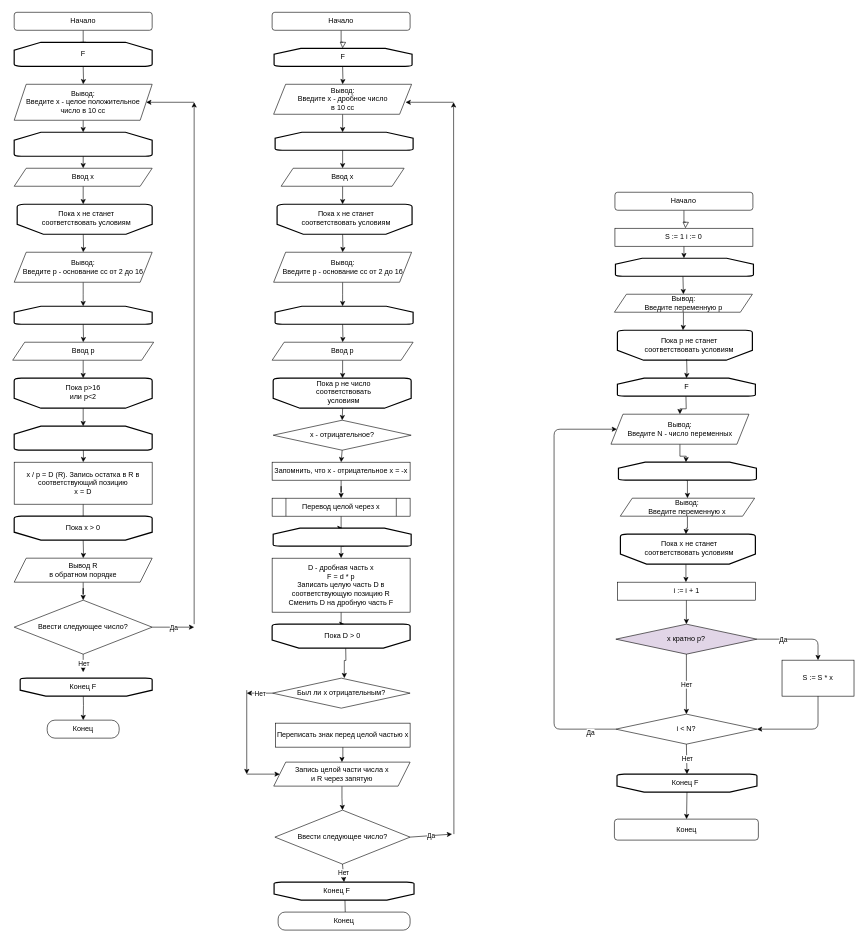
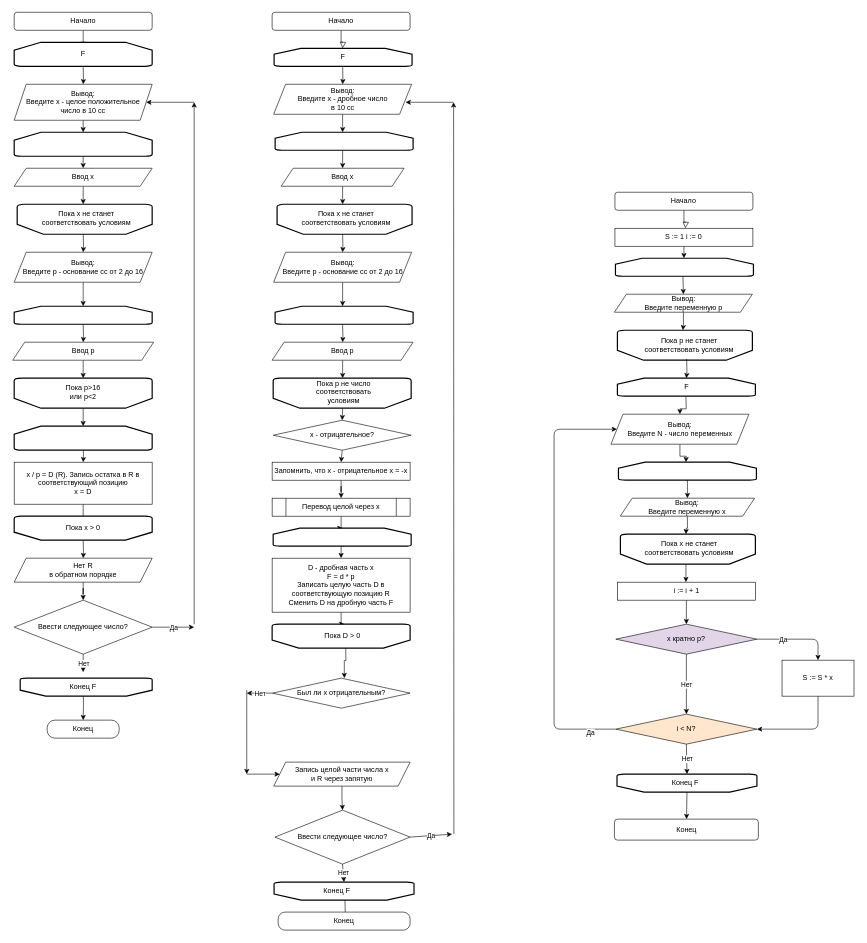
node "Вывод R в обратном порядке": label "Вывод R в обратном порядке" -> "Нет R в обратном порядке"
node "i < N?": fillcolor #ffffff -> #ffe6cc
node "Переписать знак перед целой частью x": removed
edge "Переписать знак перед целой частью x" -> "Запись целой части числа x и R через запятую": removed
